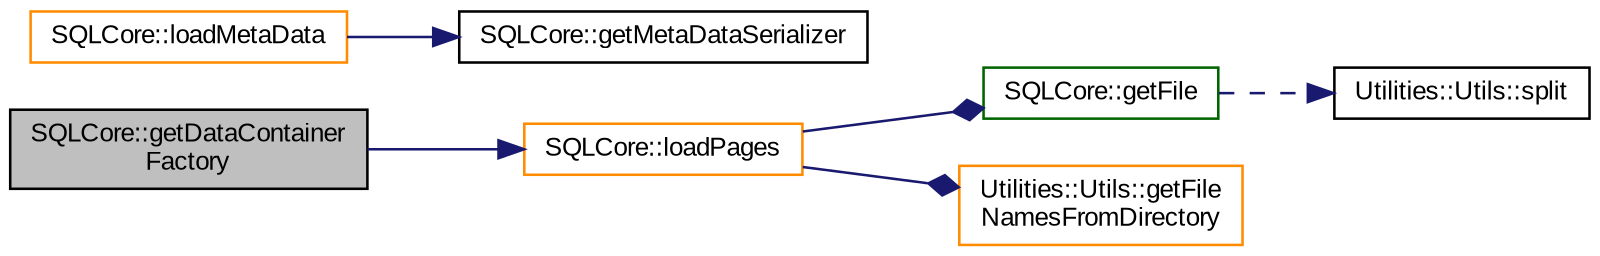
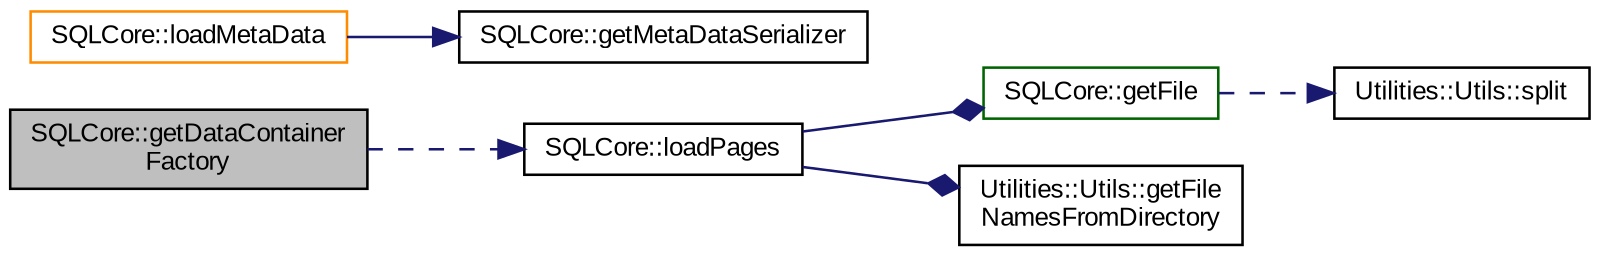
edge "SQLCore::getDataContainer Factory" -> "SQLCore::loadPages": style solid -> dashed
node "SQLCore::loadPages": color darkorange -> black
node "Utilities::Utils::getFile NamesFromDirectory": color darkorange -> black
